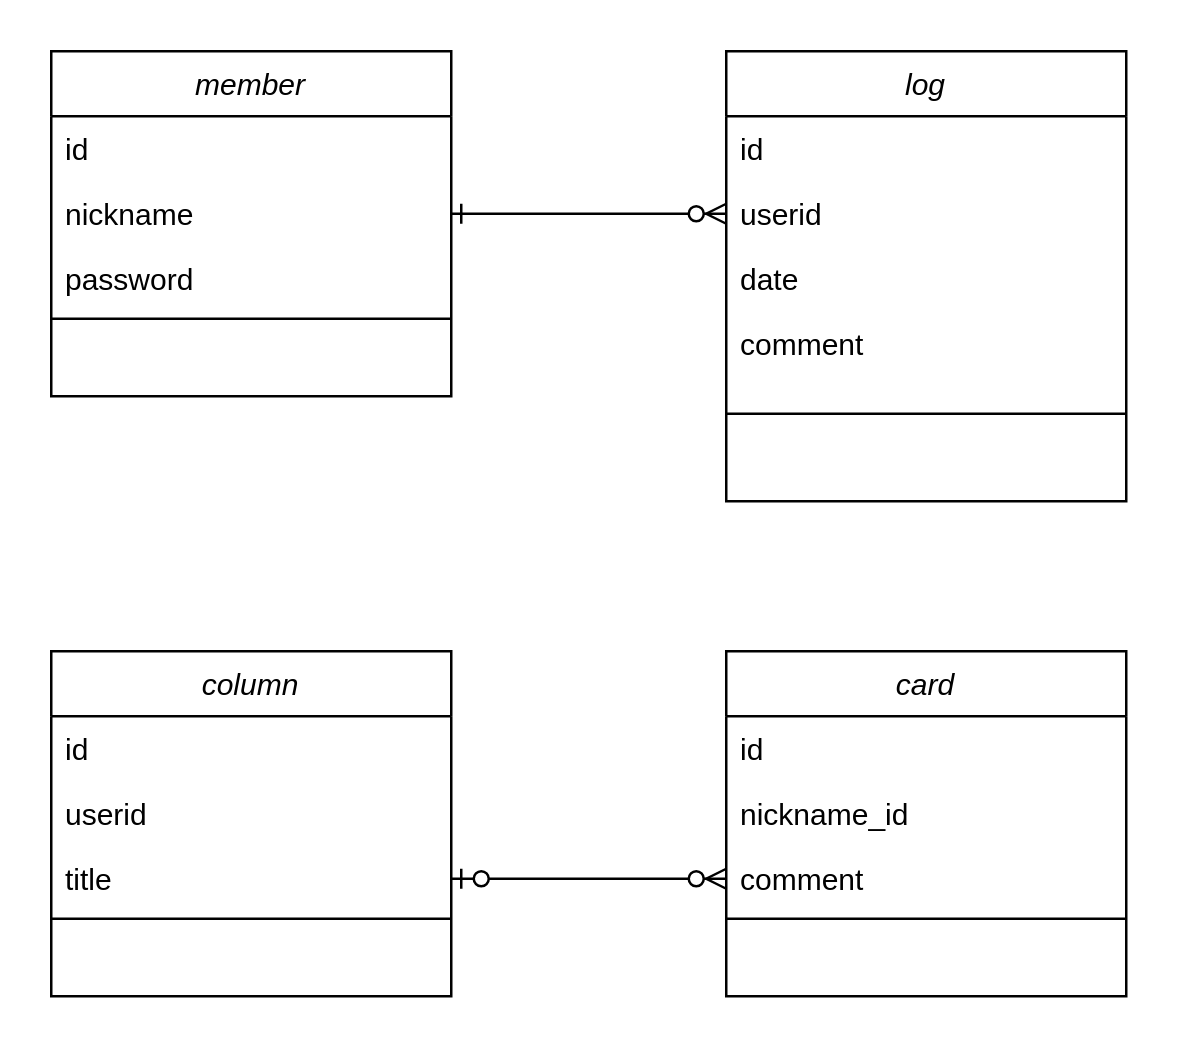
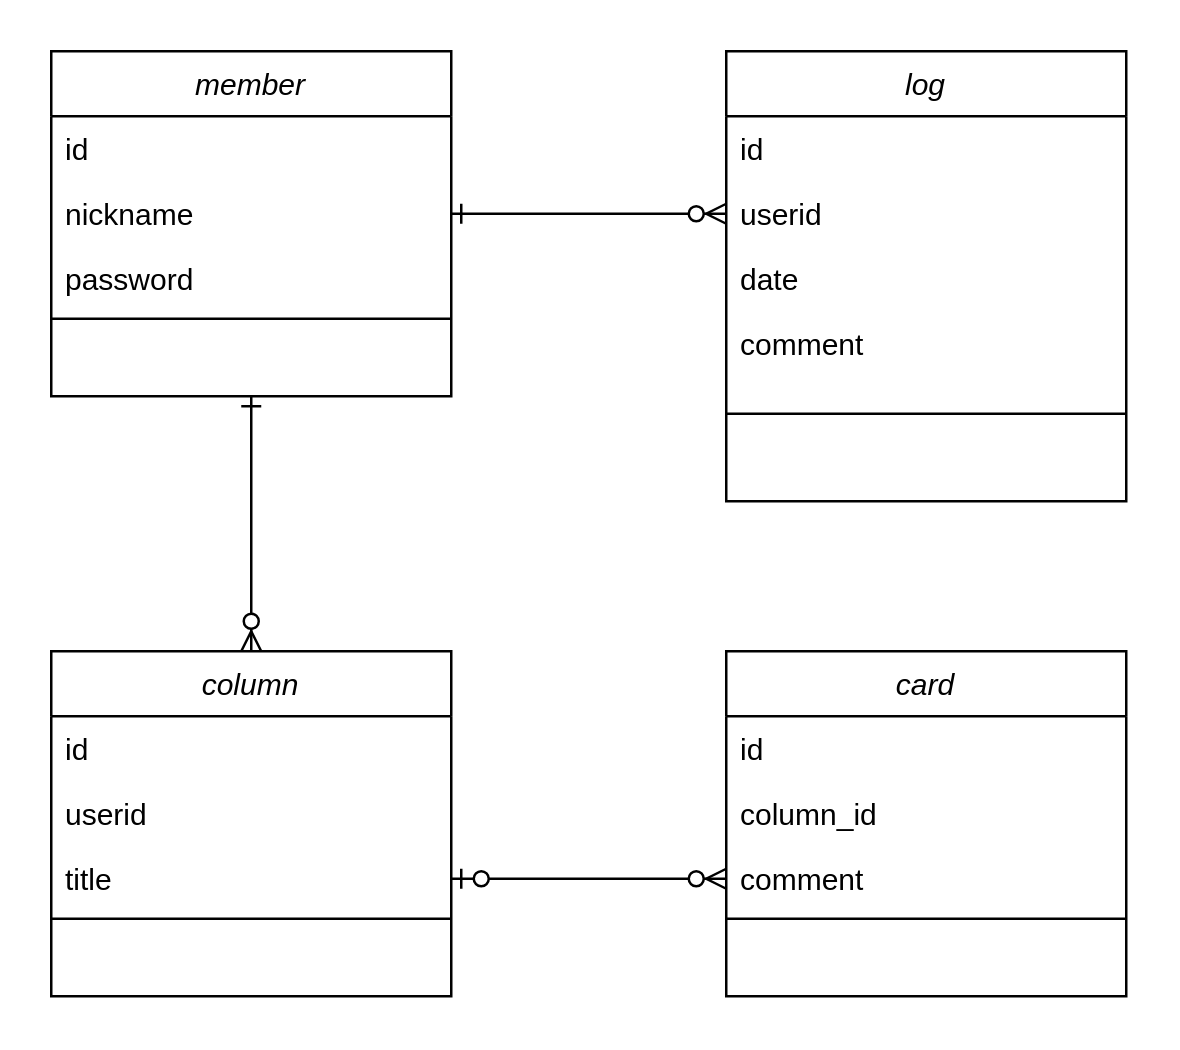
edge "member" -- "column": added
node "nickname_id": label "nickname_id" -> "column_id"
